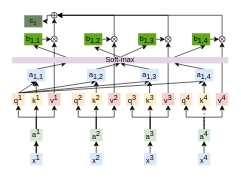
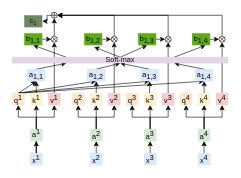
edge "a4" -> "k4": style dashed -> solid
